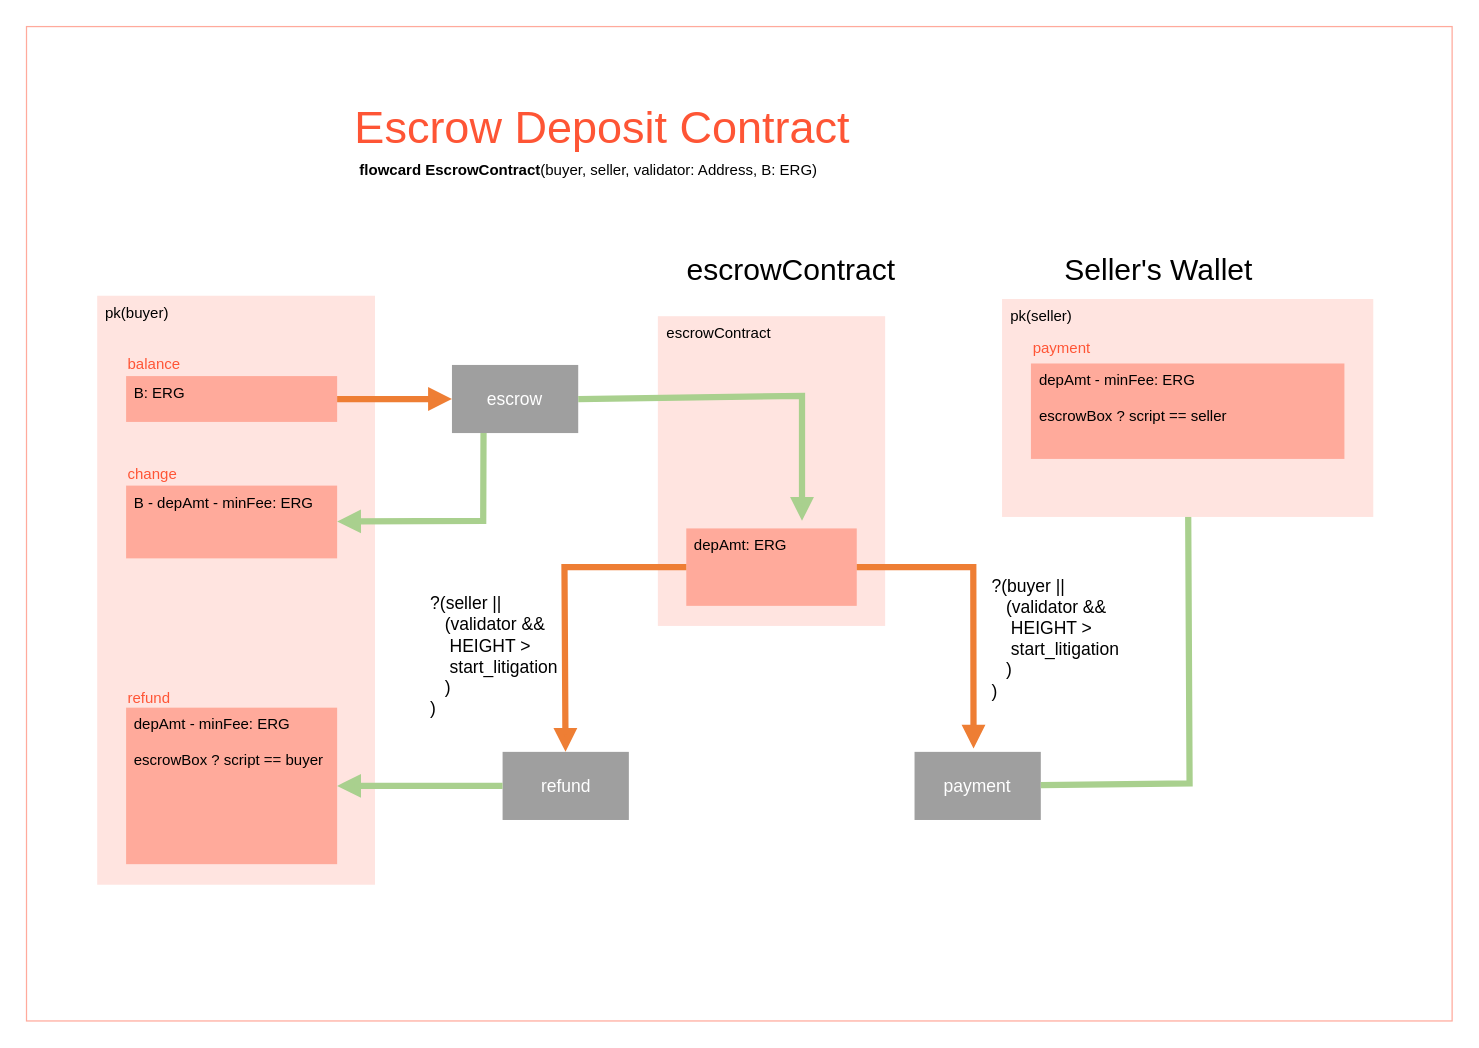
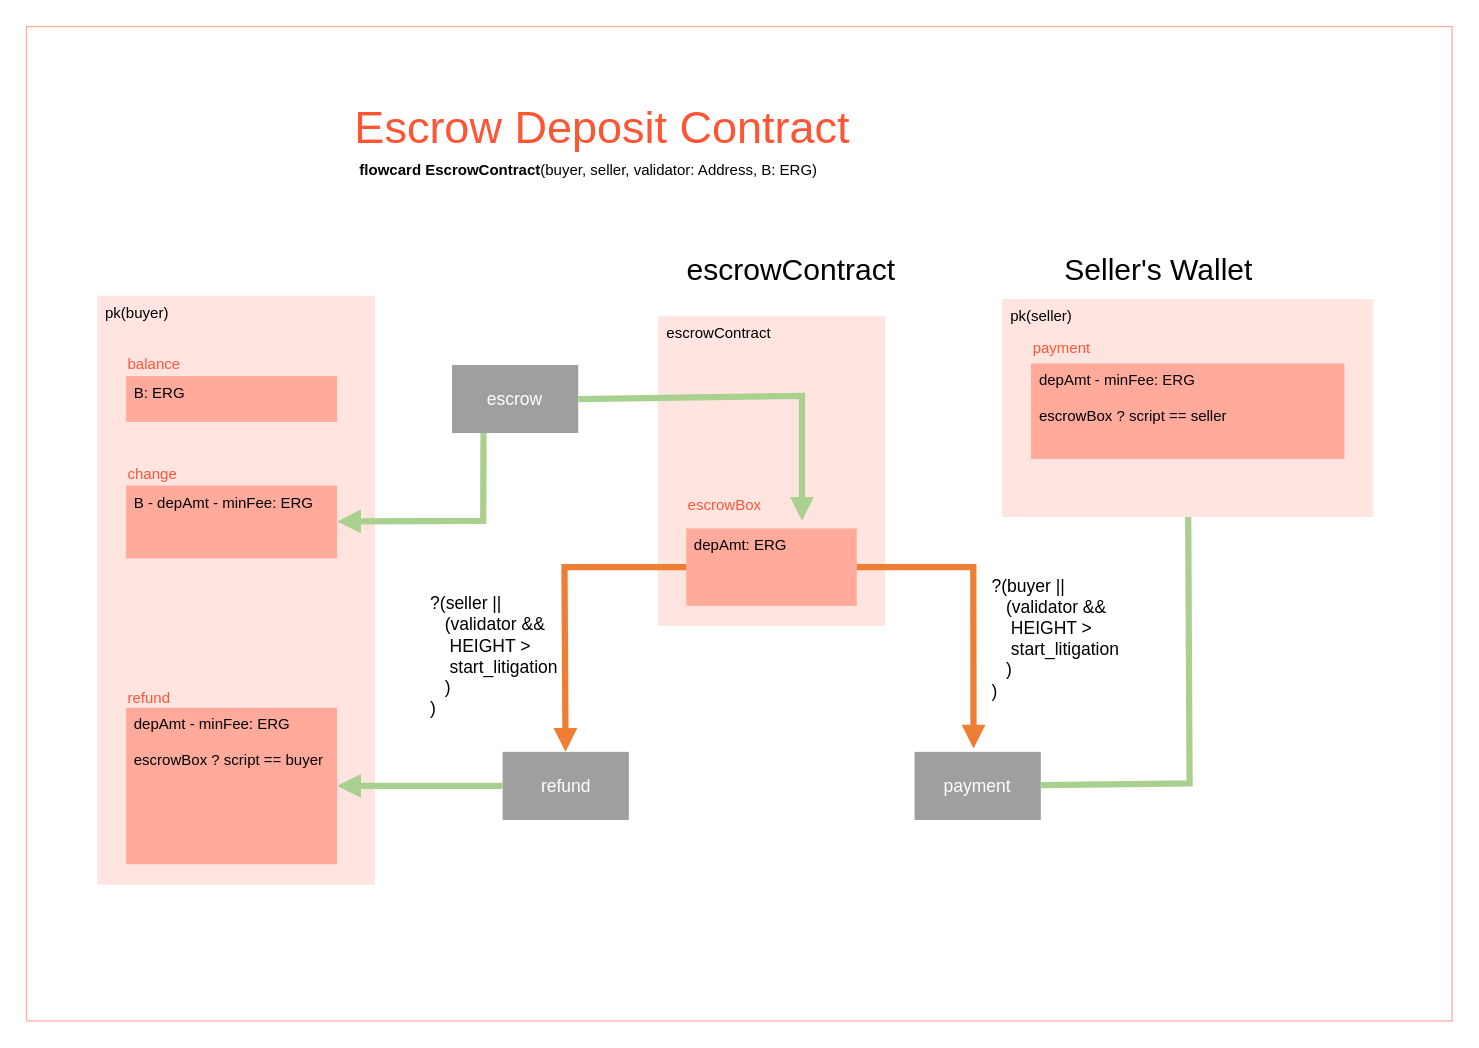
edge "B: ERG" -> "escrow": removed
node "escrowBox": added
